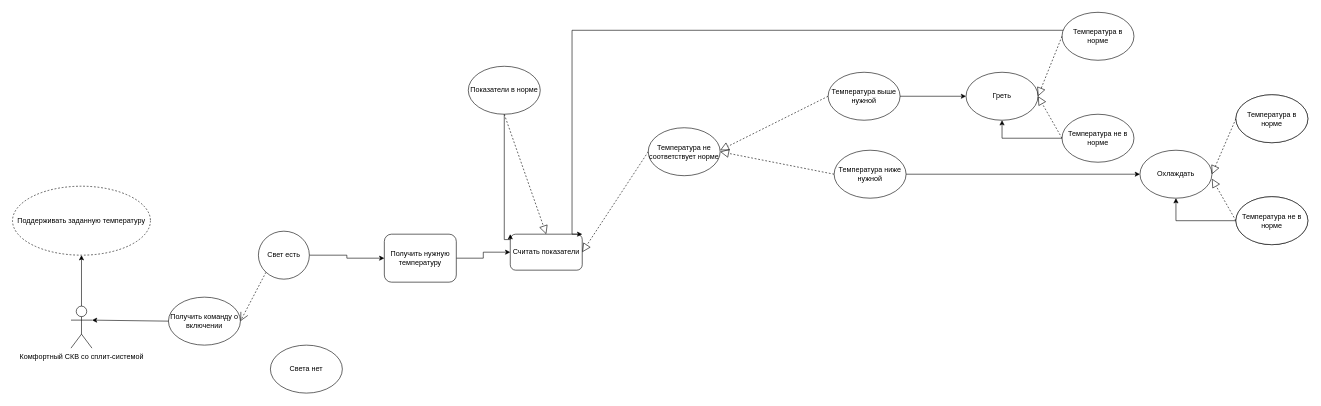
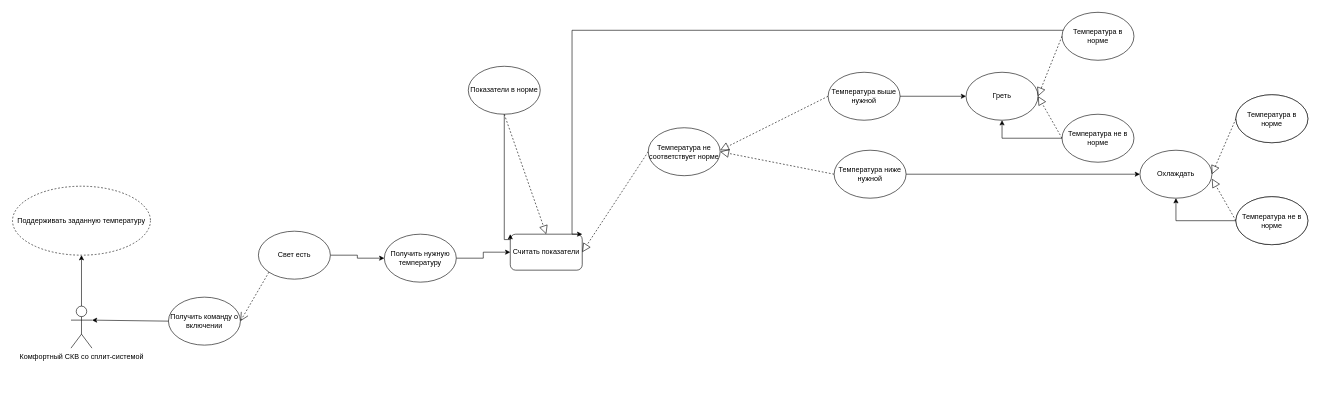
node "Свет есть": size 51x48 -> 72x48
node "Получить нужную температуру": shape rounded rectangle -> ellipse
node "Света нет": removed
